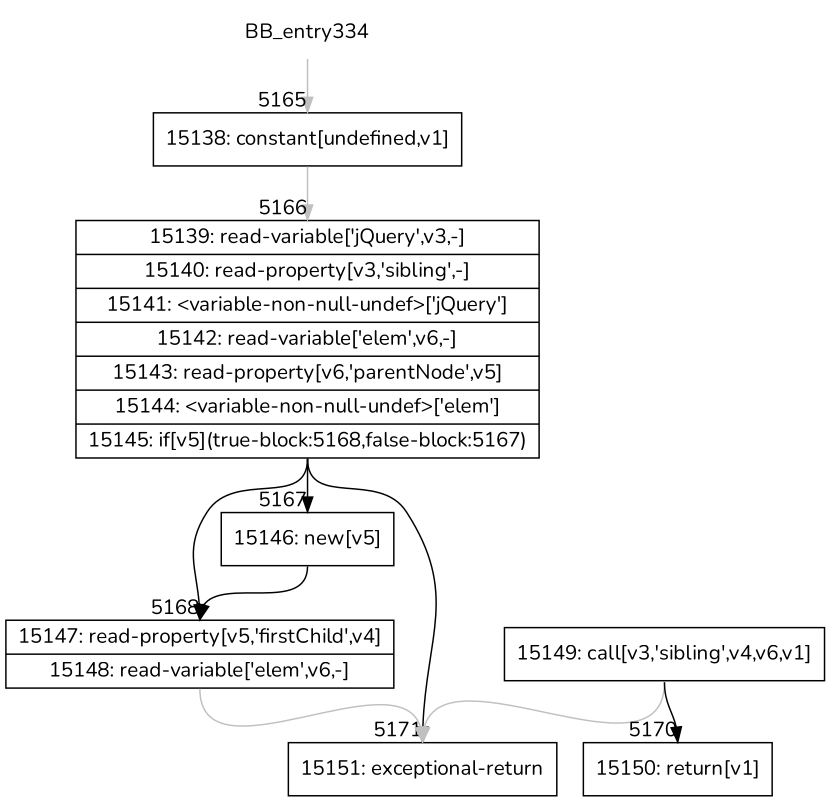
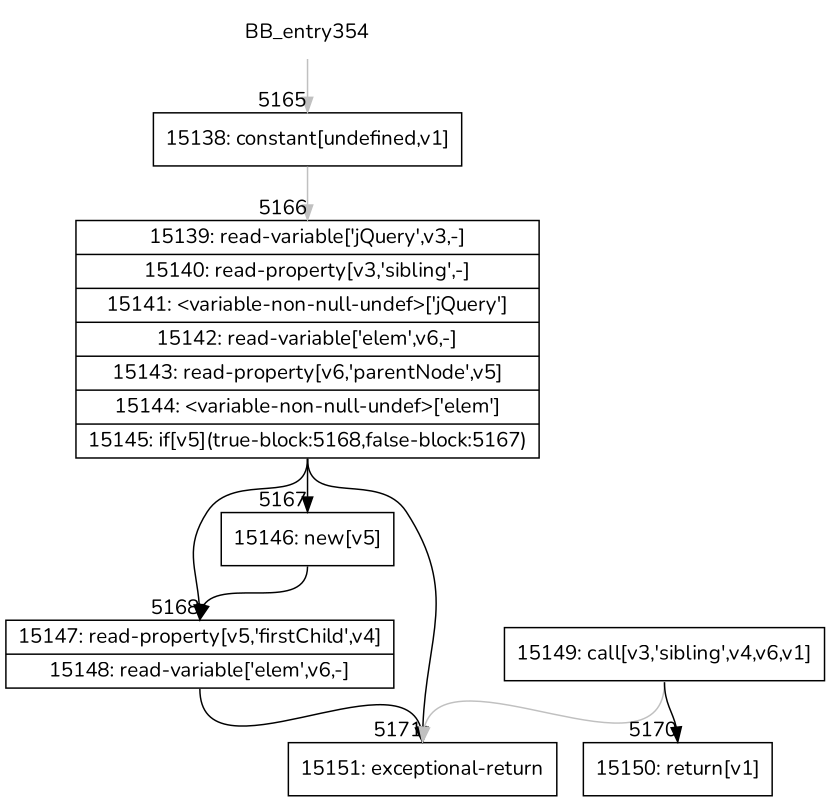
node "BB_entry334": label "BB_entry334" -> "BB_entry354"
edge "15147: read-property[v5,'firstChild',v4]" -> "15151: exceptional-return": color gray -> black
